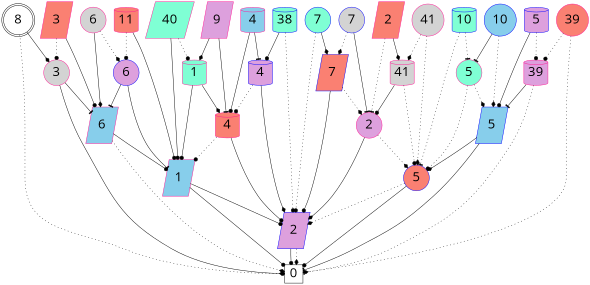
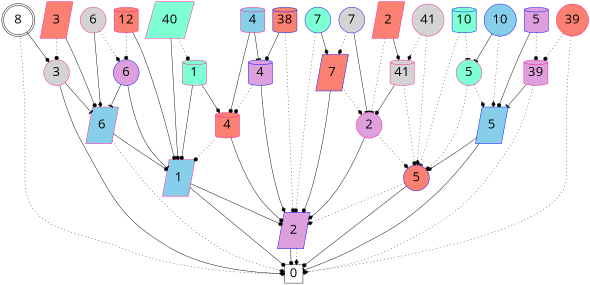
node "11": label "11" -> "12"
node "9": removed
node "38": fillcolor aquamarine -> salmon
